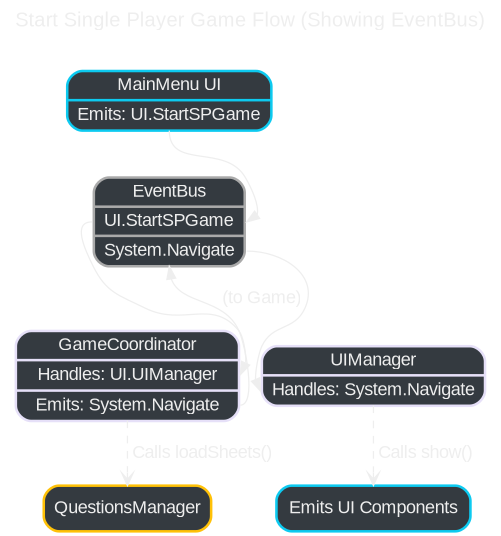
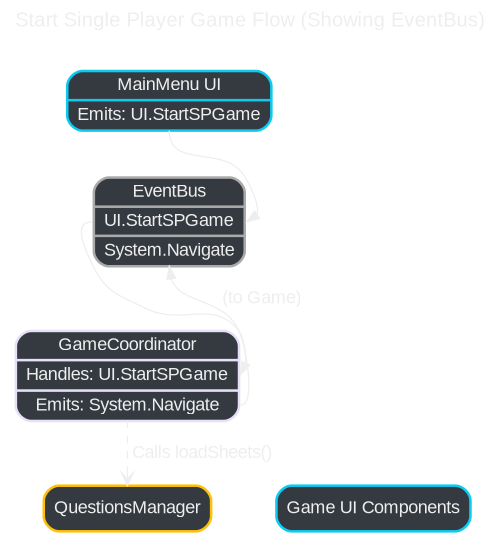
node "GameCoordinator": text "Handles: UI.UIManager" -> "Handles: UI.StartSPGame"
node "UIManager": removed
node "Emits UI Components": label "Emits UI Components" -> "Game UI Components"
